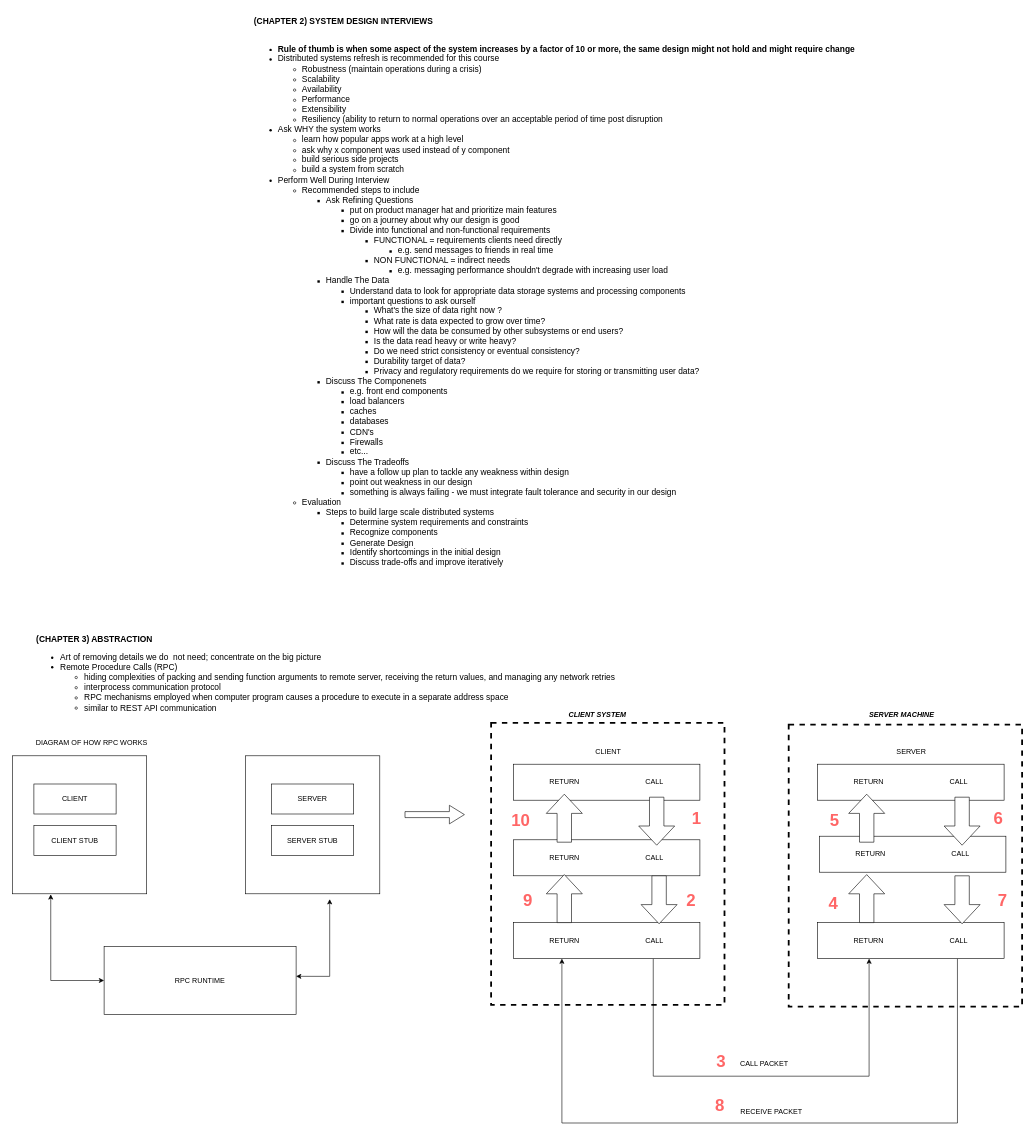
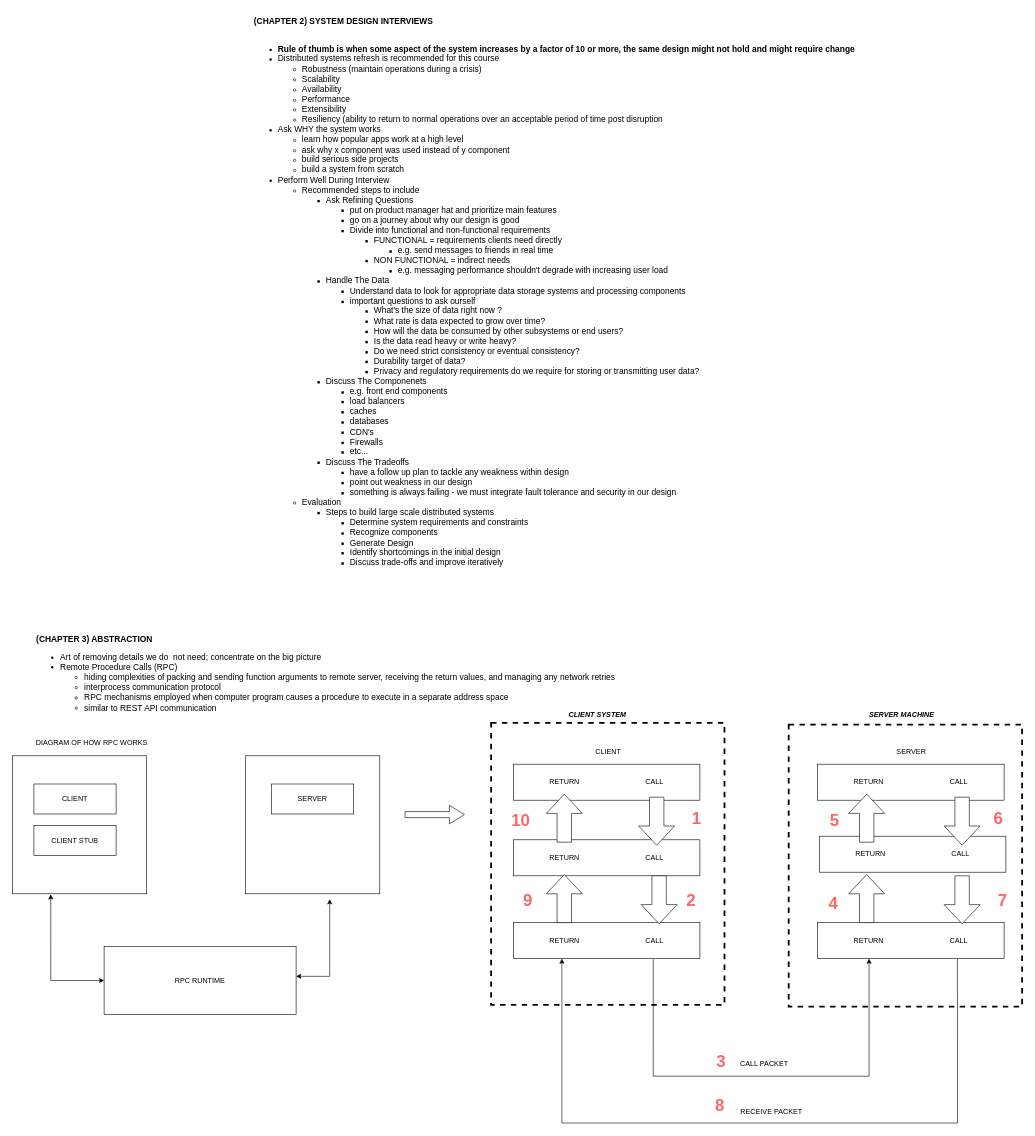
node "SERVER STUB": removed
